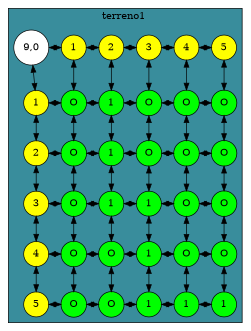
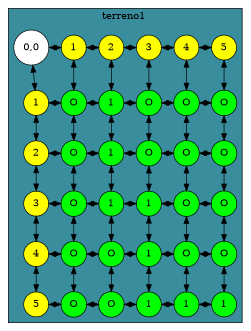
node "9,0": label "9,0" -> "0,0"
